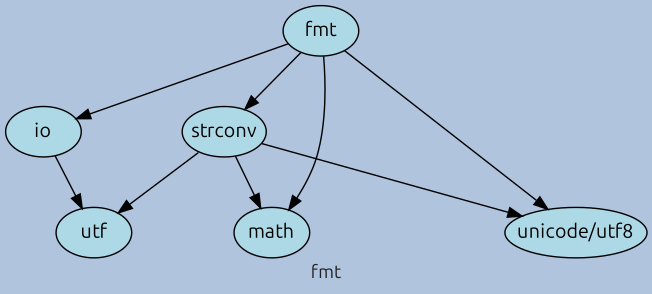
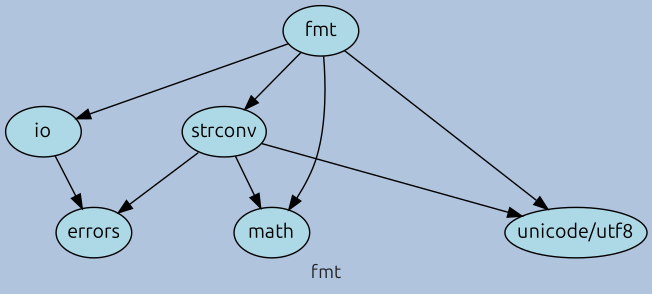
node "utf": label "utf" -> "errors"
